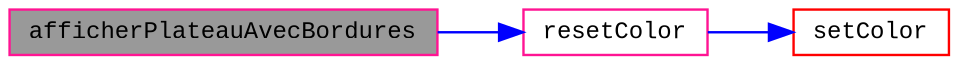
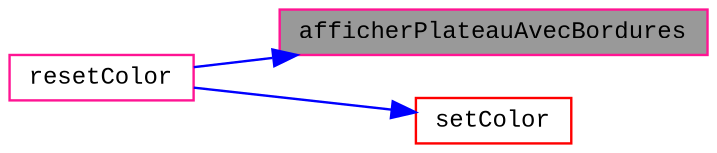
edge "afficherPlateauAvecBordures" -> "resetColor": reversed
